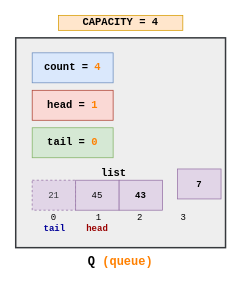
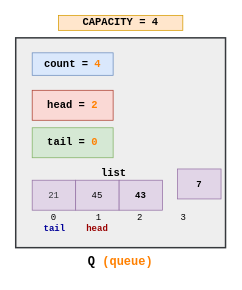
node "count = 4": size 81x30 -> 81x23
node "head = 1": label "head = 1" -> "head = 2"
node "21": style dashed -> solid
